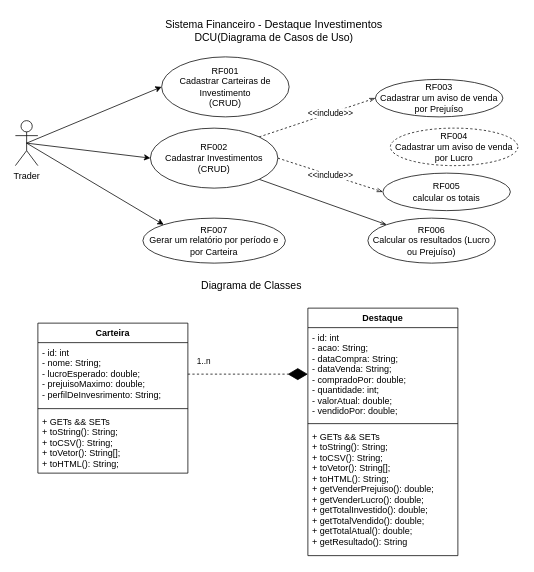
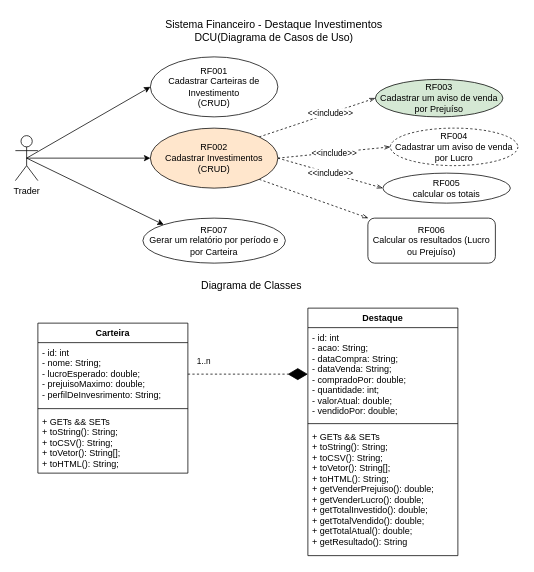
node "RF001 Cadastrar Carteiras de Investimento (CRUD)": moved (225, 87) -> (214, 87)
node "RF003 Cadastrar um aviso de venda por Prejuíso": fillcolor #ffffff -> #d5e8d4
node "Trader": moved (27, 143) -> (27, 158)
edge "RF002 Cadastrar Investimentos (CRUD)" -> "RF004 Cadastrar um aviso de venda por Lucro": added, label "<<include>>"
node "RF002 Cadastrar Investimentos (CRUD)": fillcolor #ffffff -> #ffe6cc
node "RF005 calcular os totais": size 128x38 -> 128x30
edge "RF002 Cadastrar Investimentos (CRUD)" -> "RF006 Calcular os resultados (Lucro ou Prejuíso)": style solid -> dashed
node "RF006 Calcular os resultados (Lucro ou Prejuíso)": shape ellipse -> rounded rectangle
